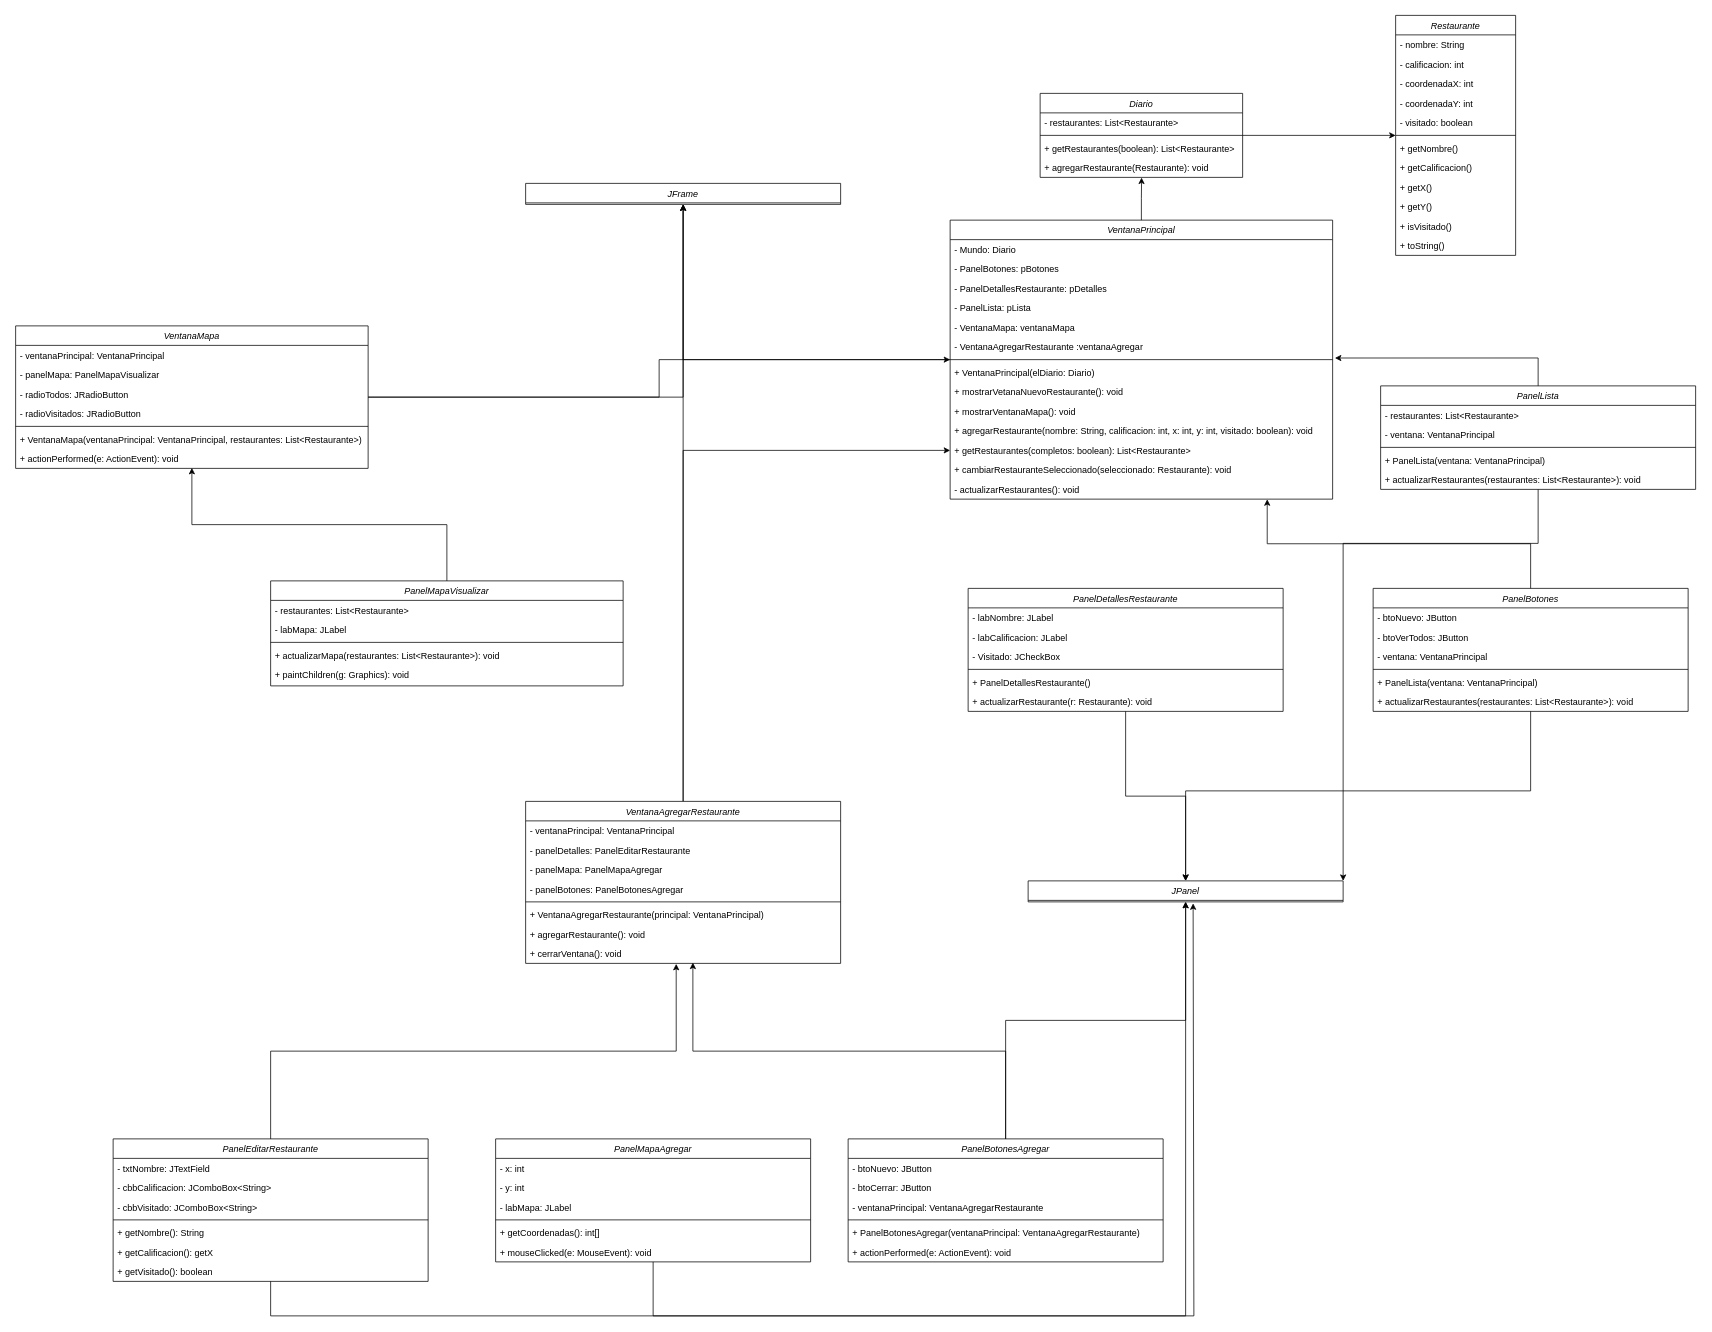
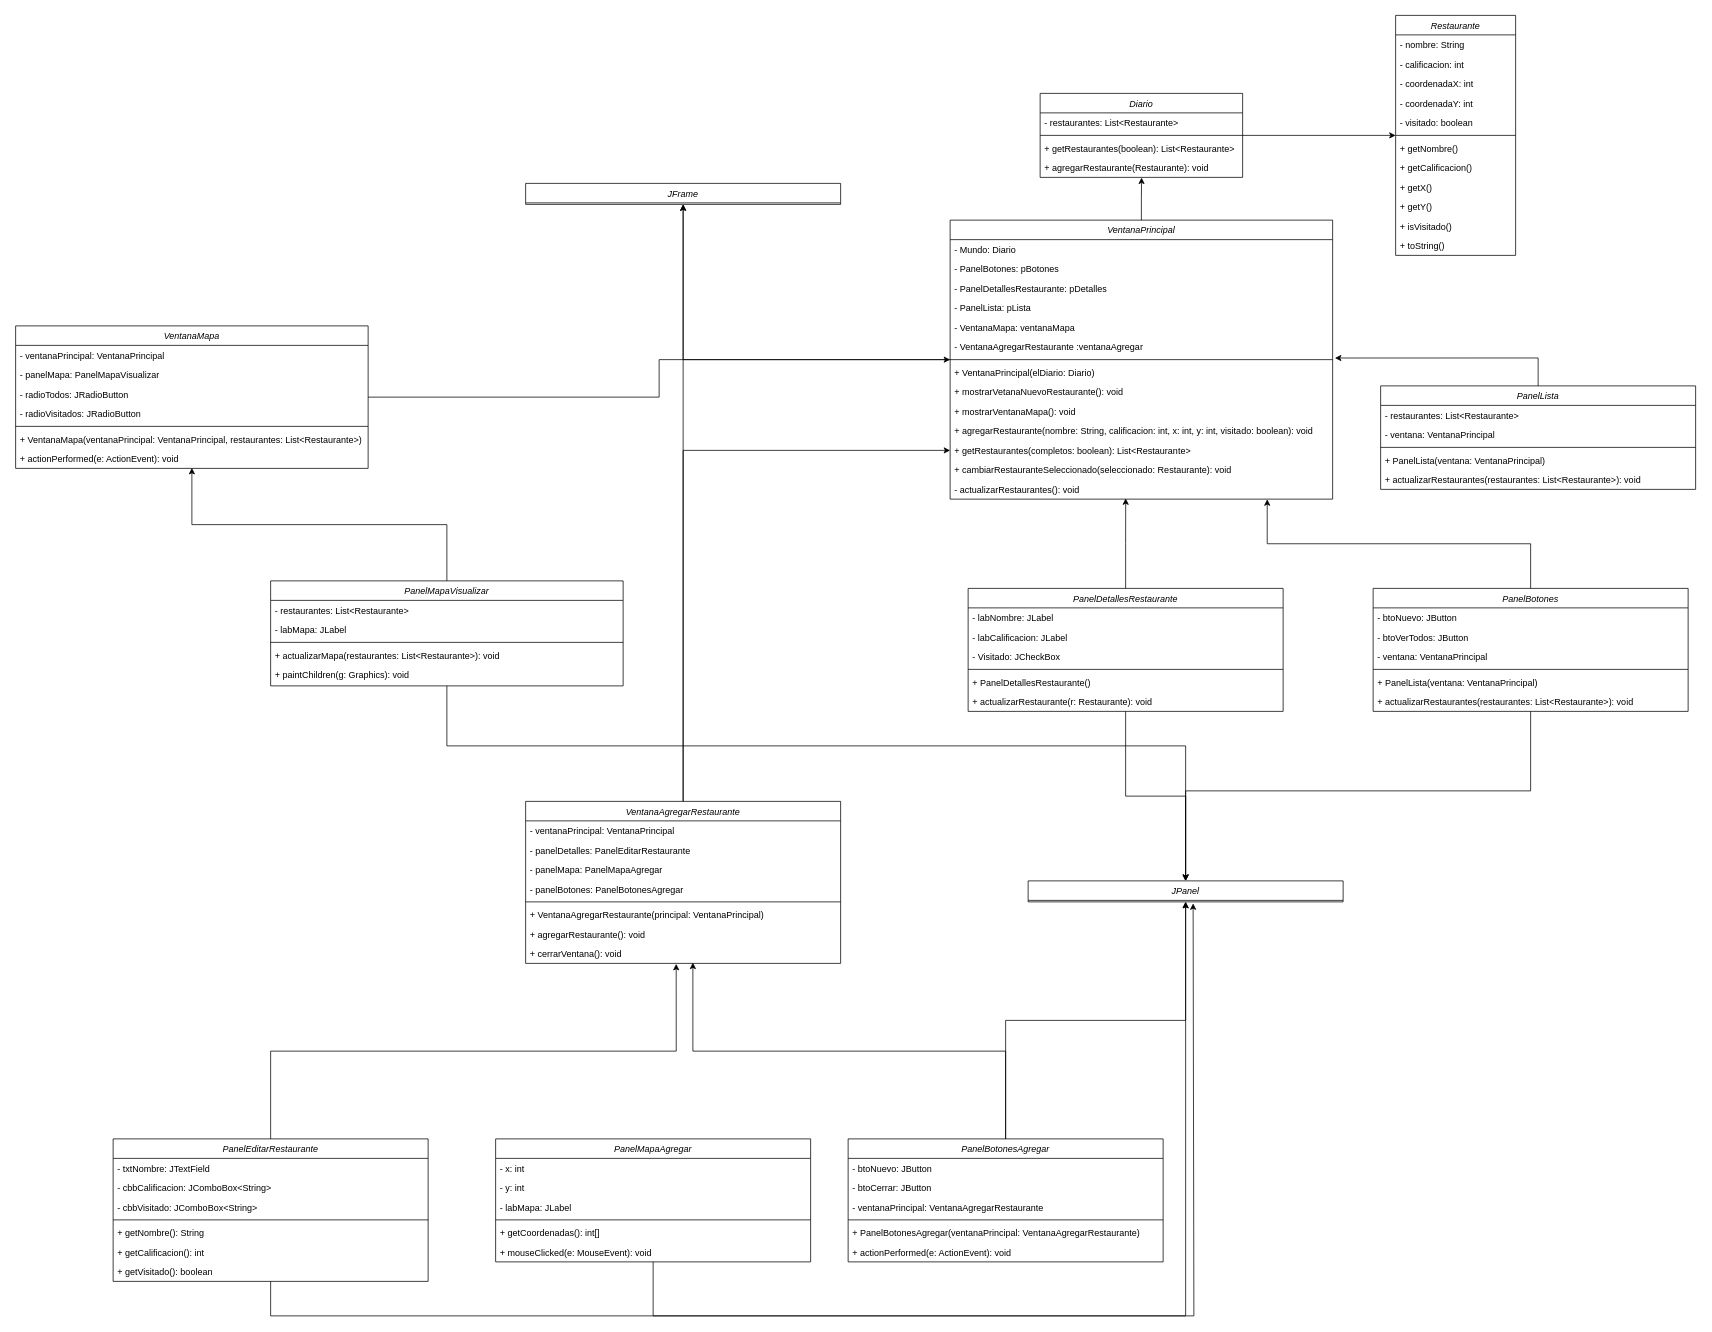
edge "VentanaMapa" -> "JFrame": removed
edge "PanelLista" -> "JPanel": removed
edge "PanelDetallesRestaurante" -> "- actualizarRestaurantes(): void": added
edge "PanelMapaVisualizar" -> "JPanel": added
node "+ getCalificacion(): getX": label "+ getCalificacion(): getX" -> "+ getCalificacion(): int"
